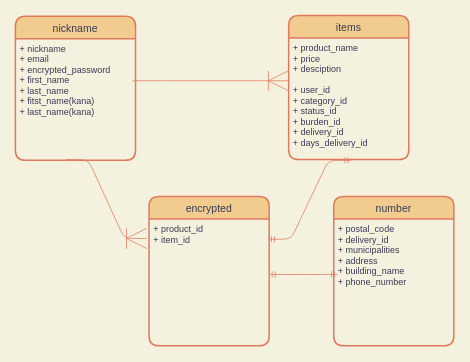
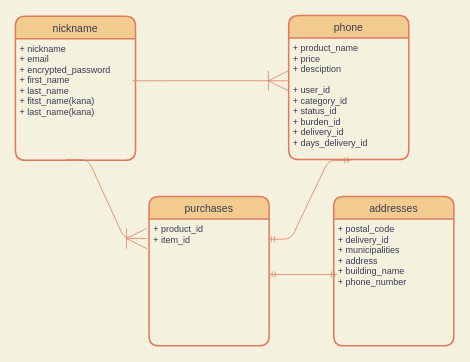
node "items": label "items" -> "phone"
node "encrypted": label "encrypted" -> "purchases"
node "number": label "number" -> "addresses"
